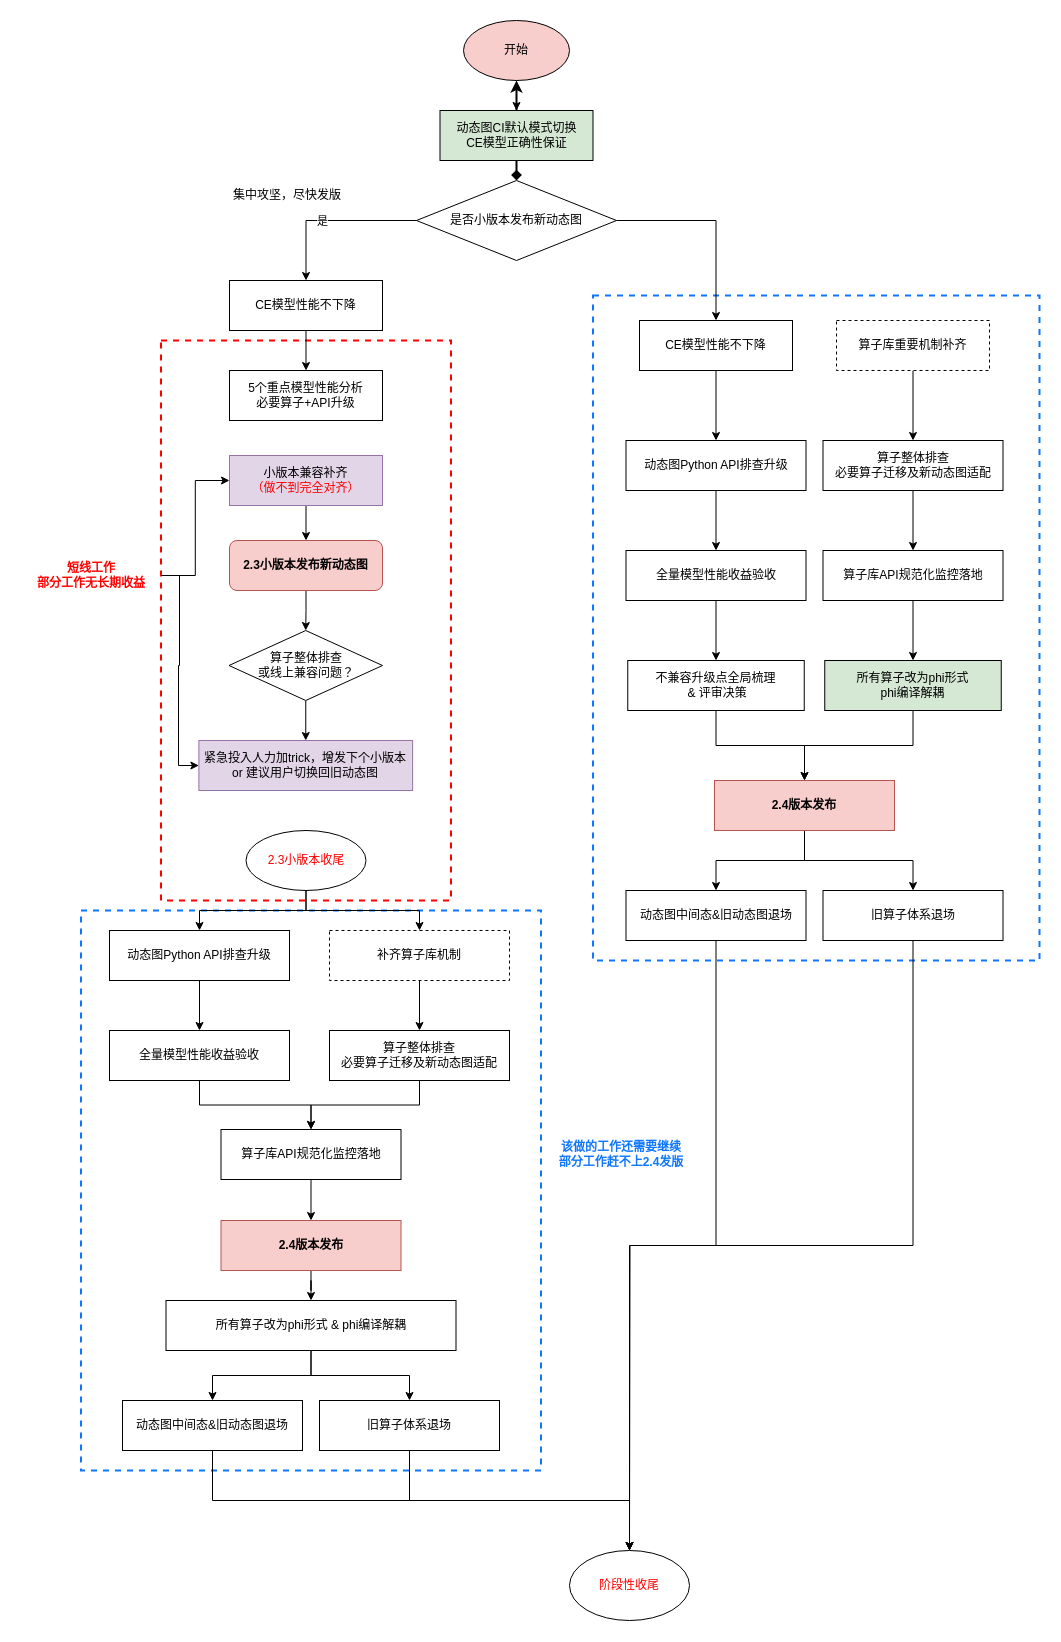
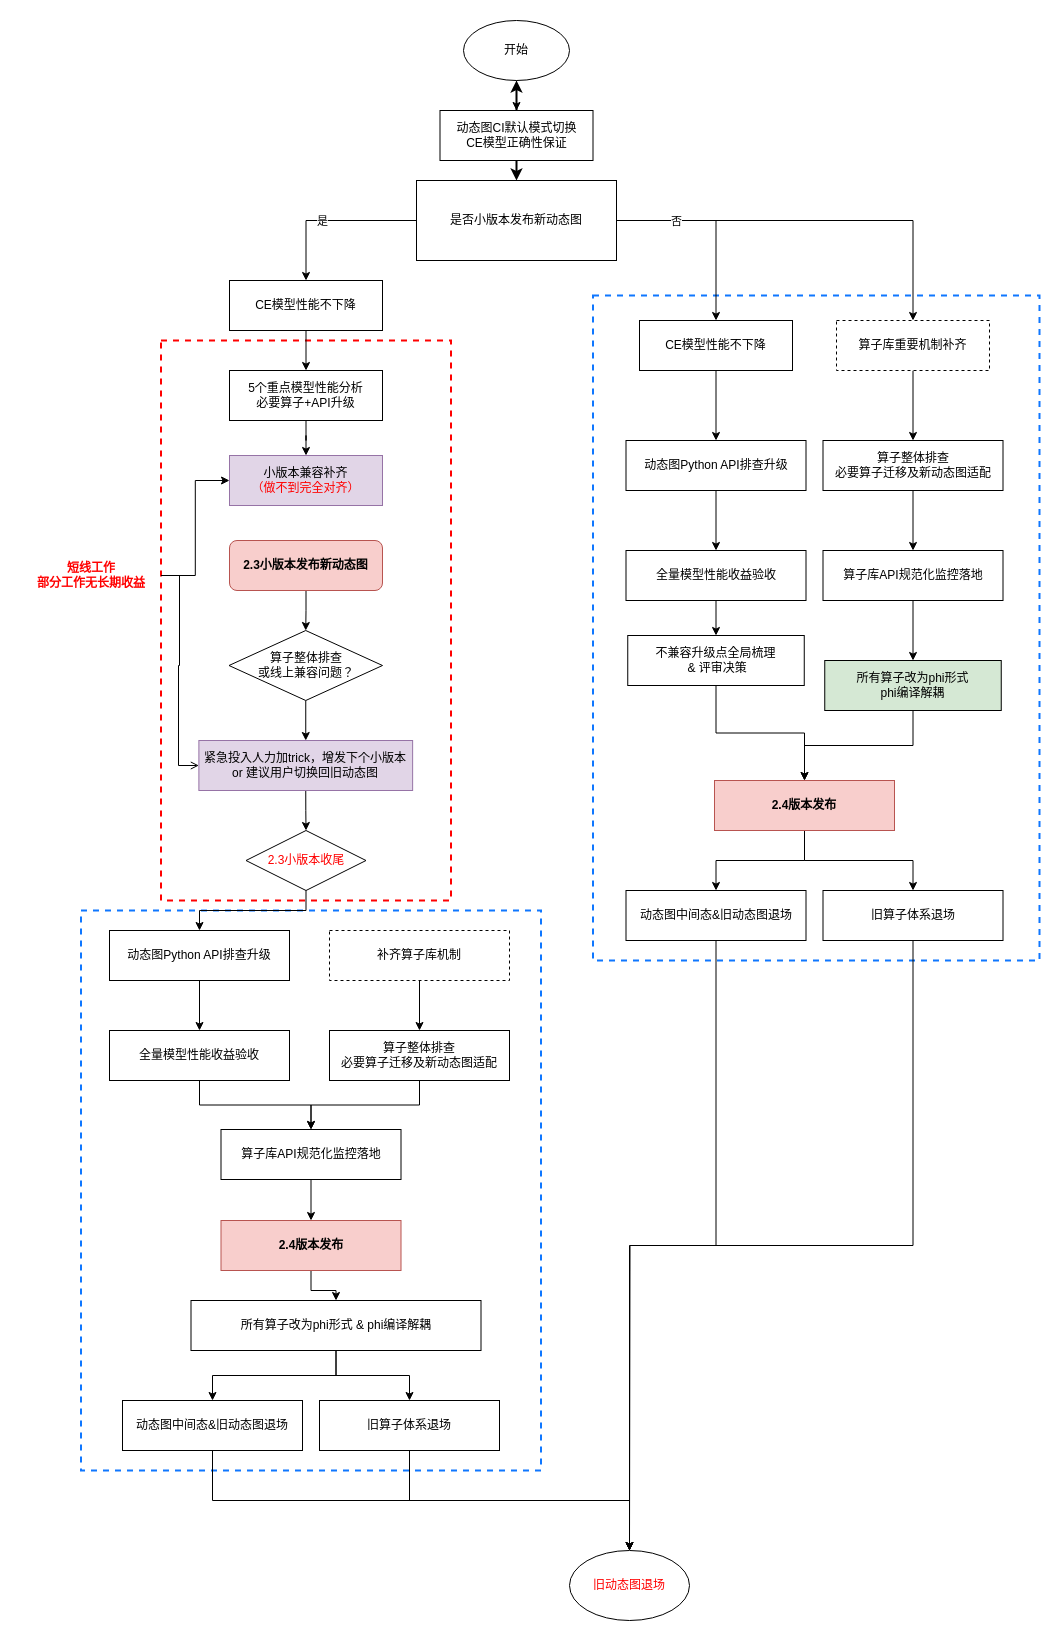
node "开始": fillcolor #f8cecc -> #ffffff
node "动态图CI默认模式切换 CE模型正确性保证": fillcolor #d5e8d4 -> #ffffff
edge "动态图CI默认模式切换 CE模型正确性保证" -> "是否小版本发布新动态图": arrowhead diamond -> classic
node "集中攻坚，尽快发版": removed
node "是否小版本发布新动态图": shape diamond -> rectangle
edge "是否小版本发布新动态图" -> "算子库重要机制补齐": added, label "否"
edge "5个重点模型性能分析 必要算子+API升级" -> "小版本兼容补齐 （做不到完全对齐）": added
edge "小版本兼容补齐 （做不到完全对齐）" -> "2.3小版本发布新动态图": removed
node "不兼容升级点全局梳理 & 评审决策": moved (716, 686) -> (716, 661)
edge "短线工作 部分工作无长期收益" -> "紧急投入人力加trick，增发下个小版本 or 建议用户切换回旧动态图": arrowhead classic -> open
edge "紧急投入人力加trick，增发下个小版本 or 建议用户切换回旧动态图" -> "2.3小版本收尾": added
node "2.3小版本收尾": shape ellipse -> diamond
edge "2.3小版本收尾" -> "补齐算子库机制": removed
node "该做的工作还需要继续 部分工作赶不上2.4发版": removed
node "所有算子改为phi形式 & phi编译解耦": moved (311, 1326) -> (336, 1326)
node "阶段性收尾": label "阶段性收尾" -> "旧动态图退场"
